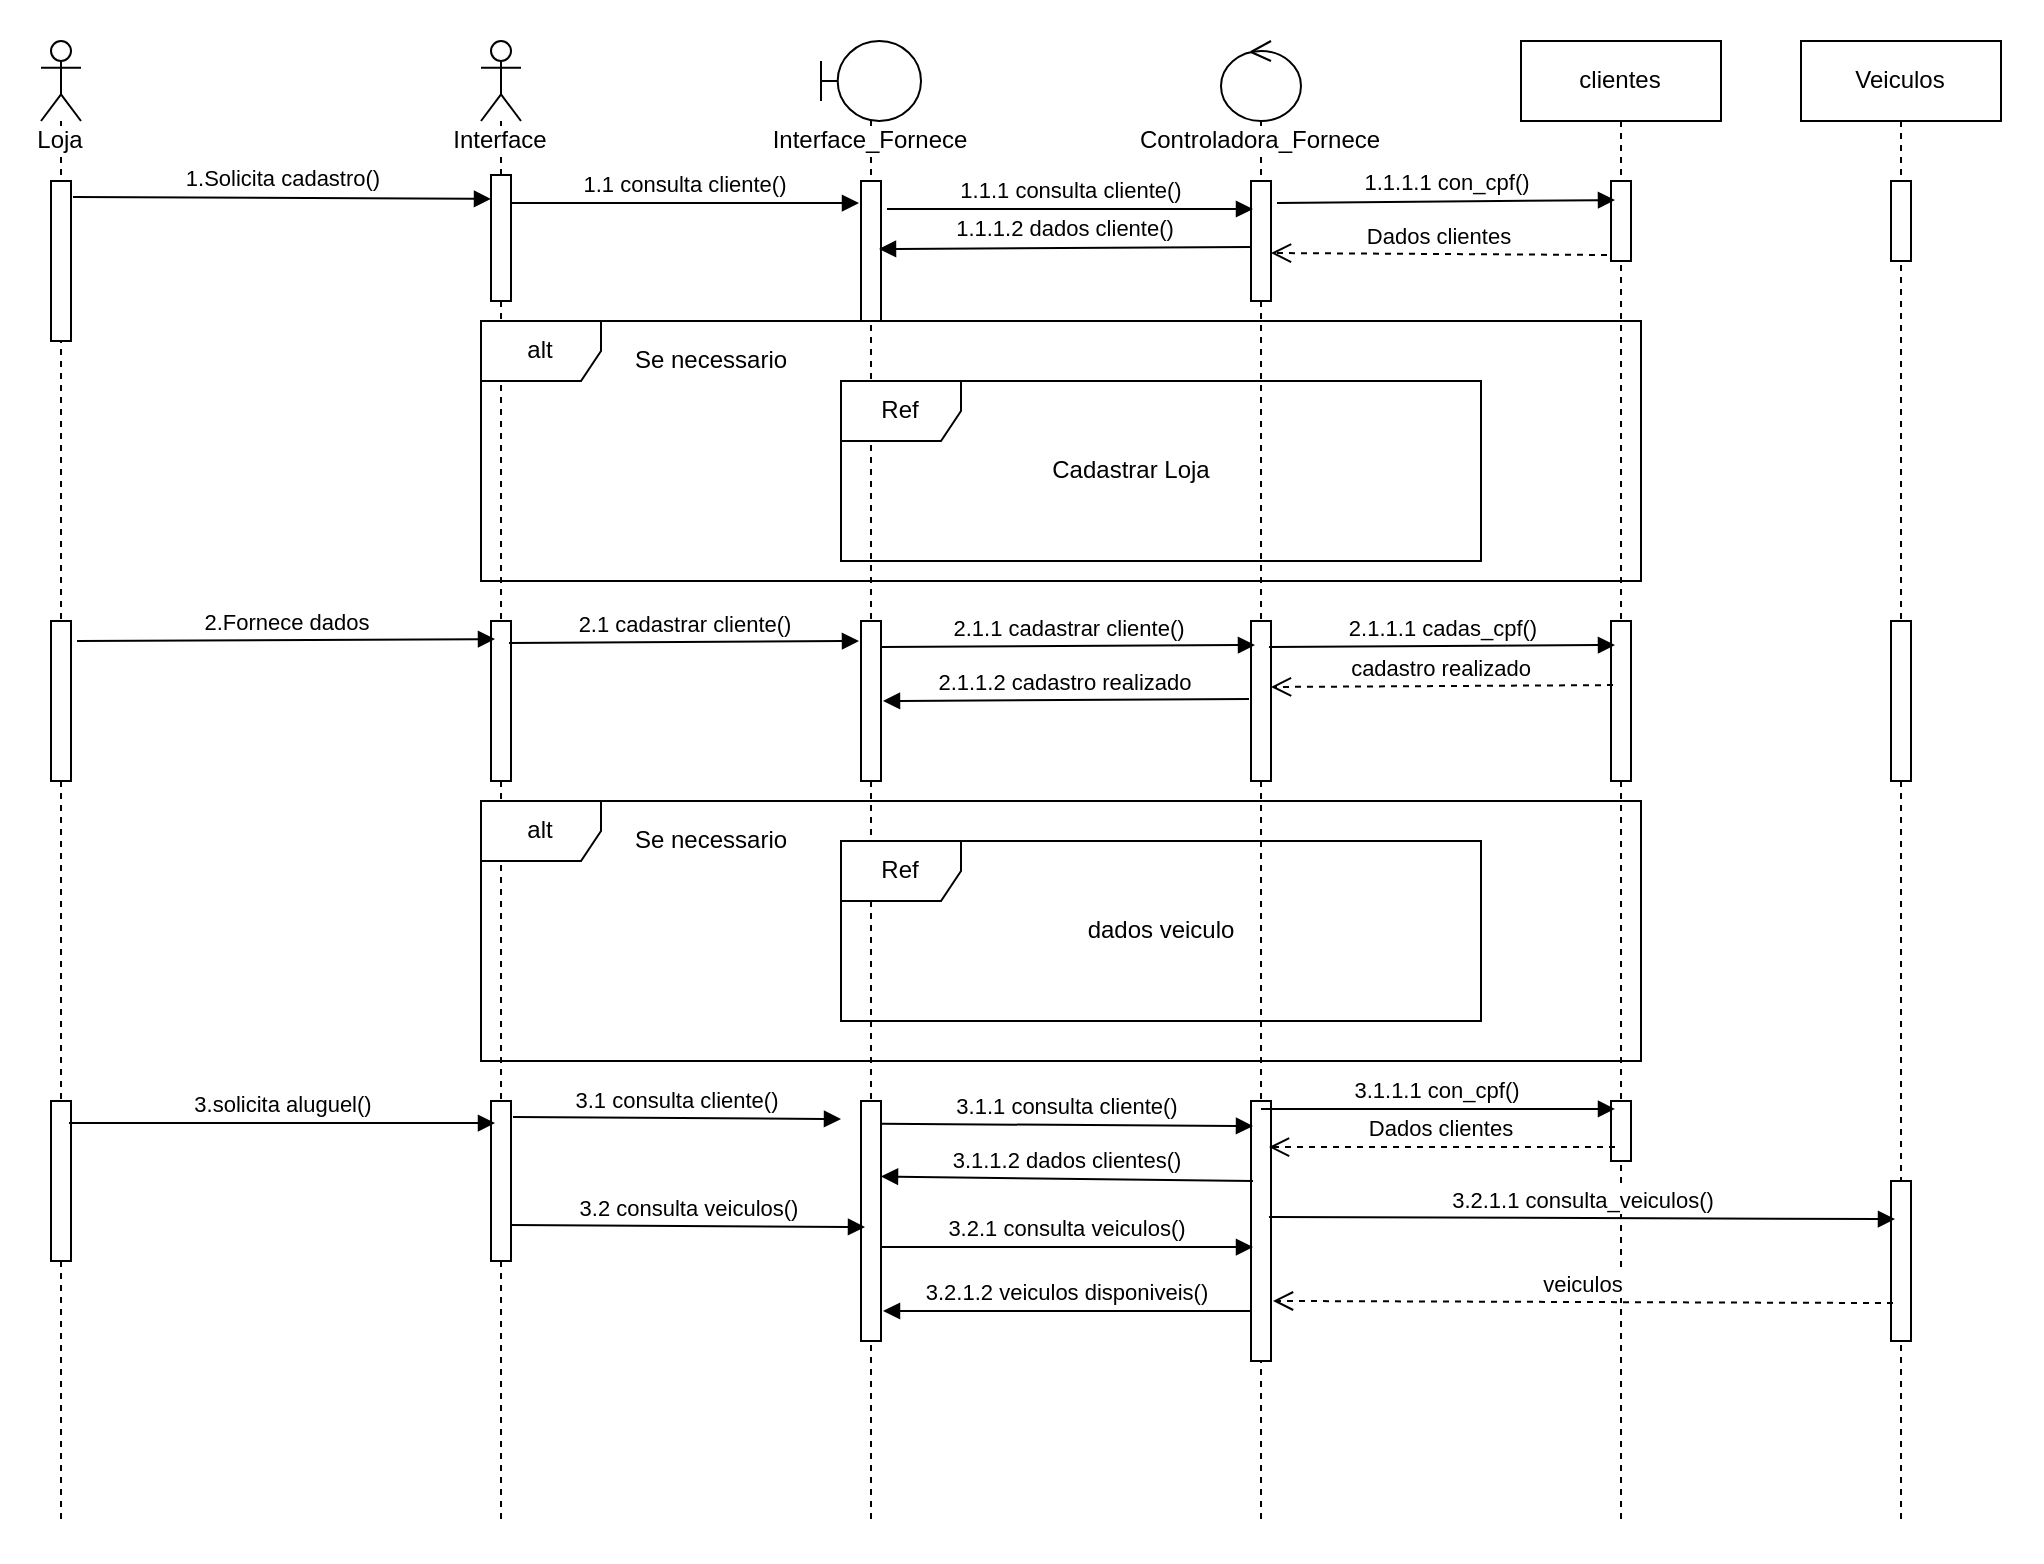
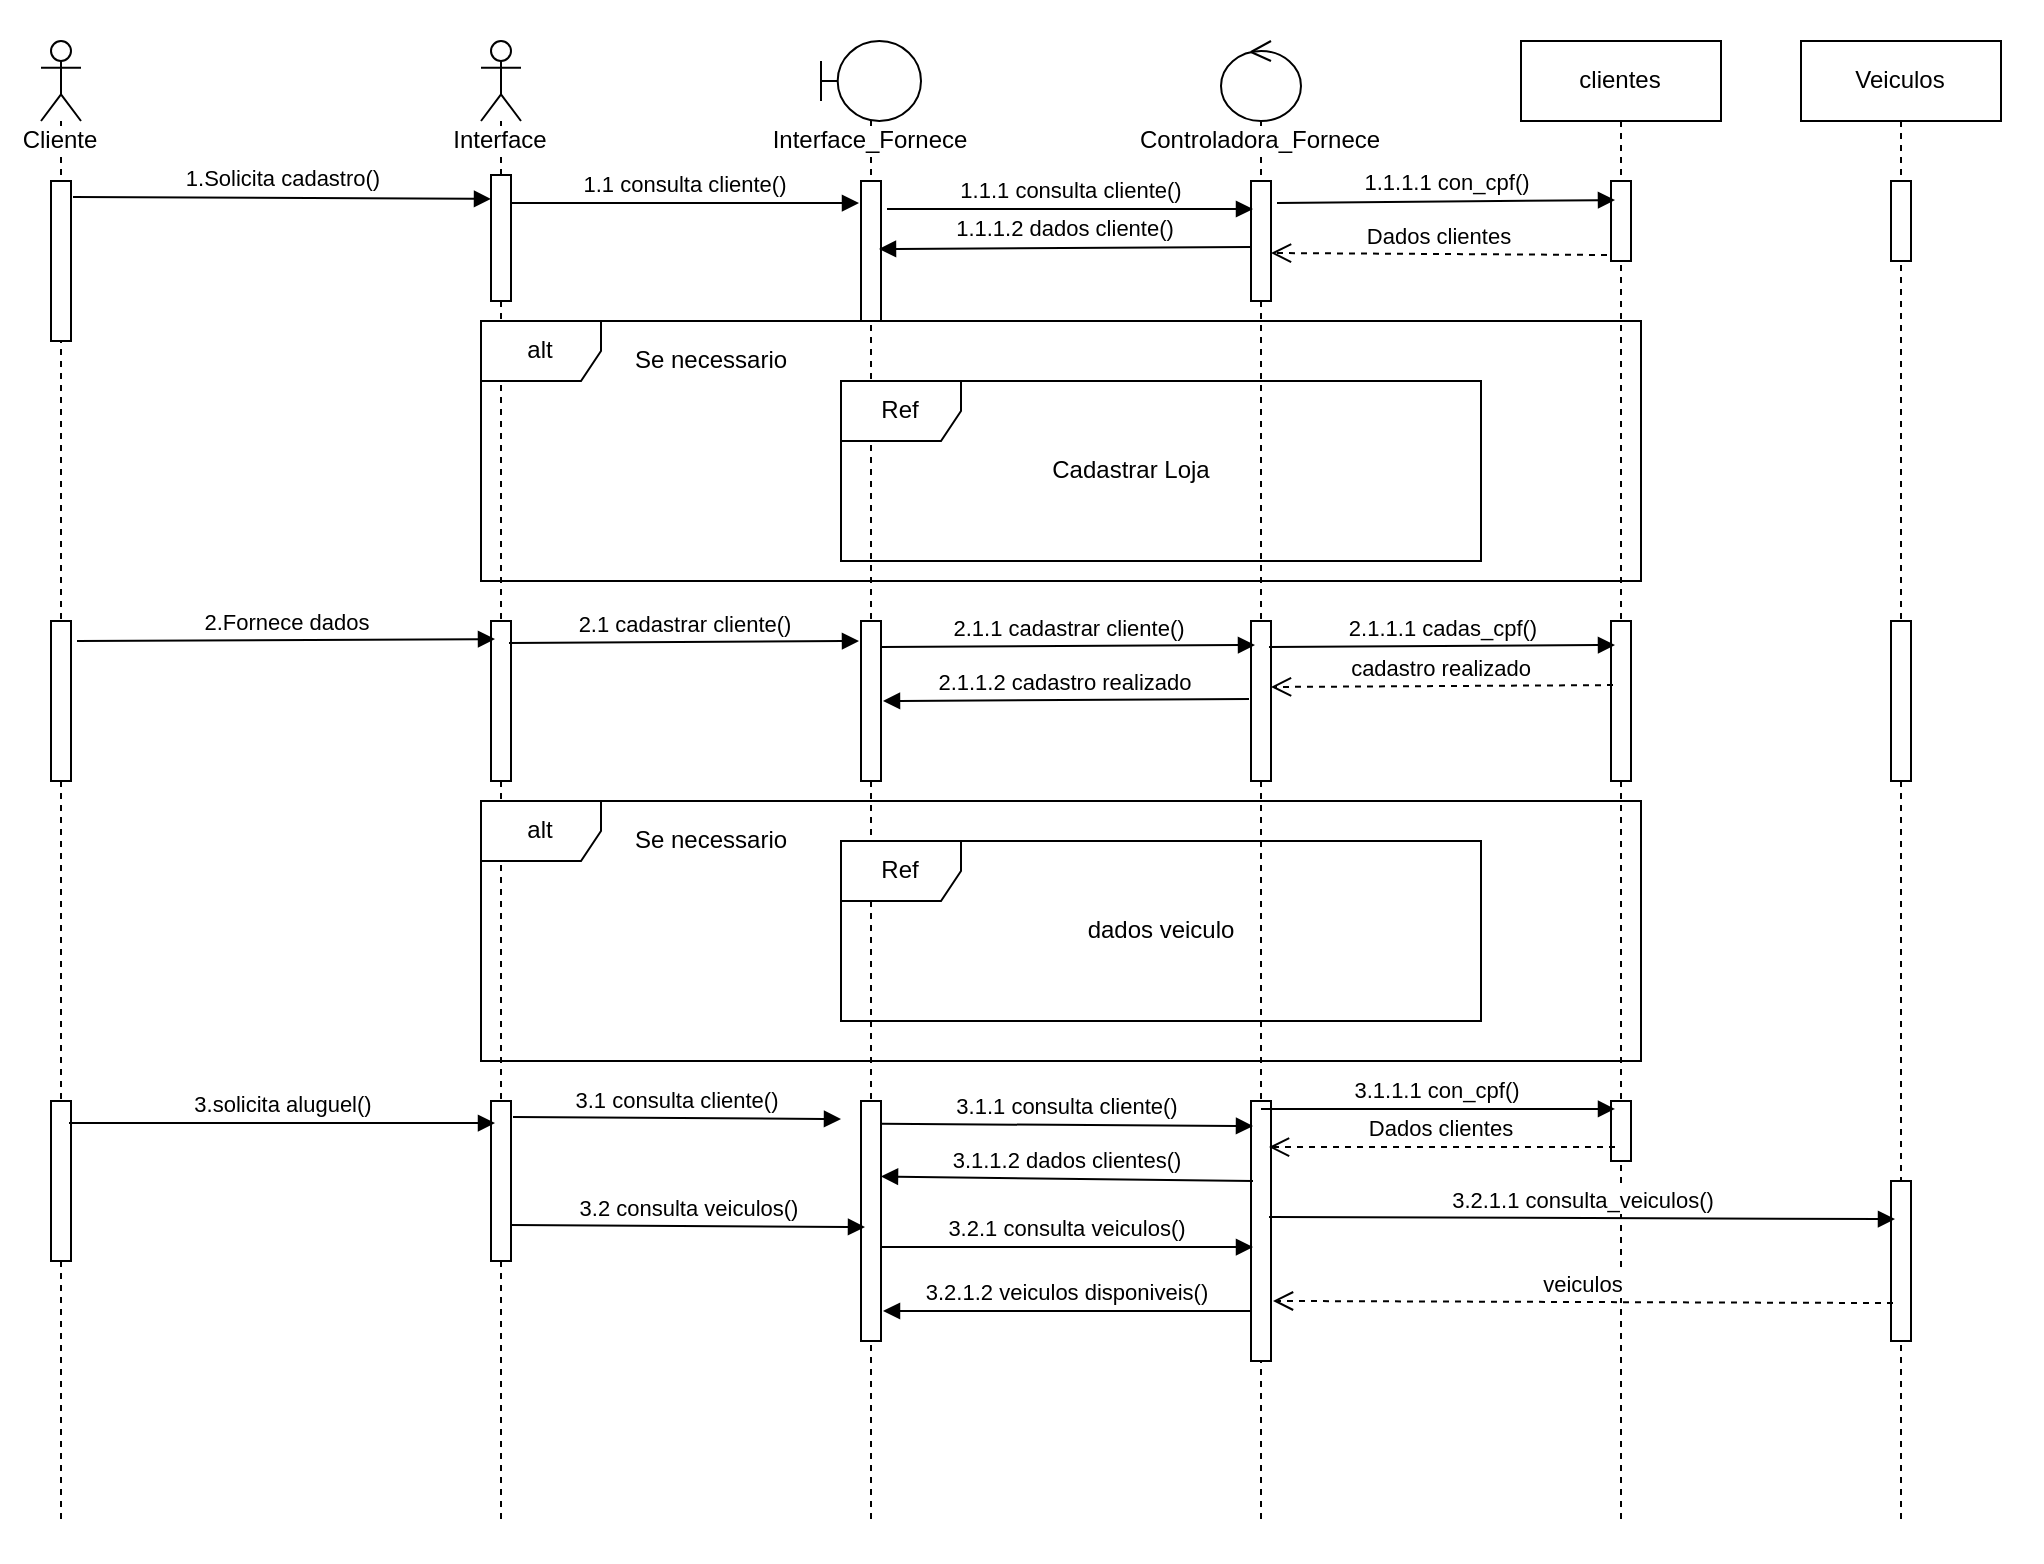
node "Loja": label "Loja" -> "Cliente"
